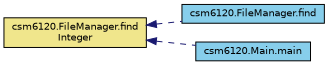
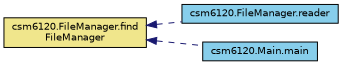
node "csm6120.FileManager.find": label "csm6120.FileManager.find" -> "csm6120.FileManager.reader"
node "csm6120.FileManager.find Integer": label "csm6120.FileManager.find Integer" -> "csm6120.FileManager.find FileManager"
